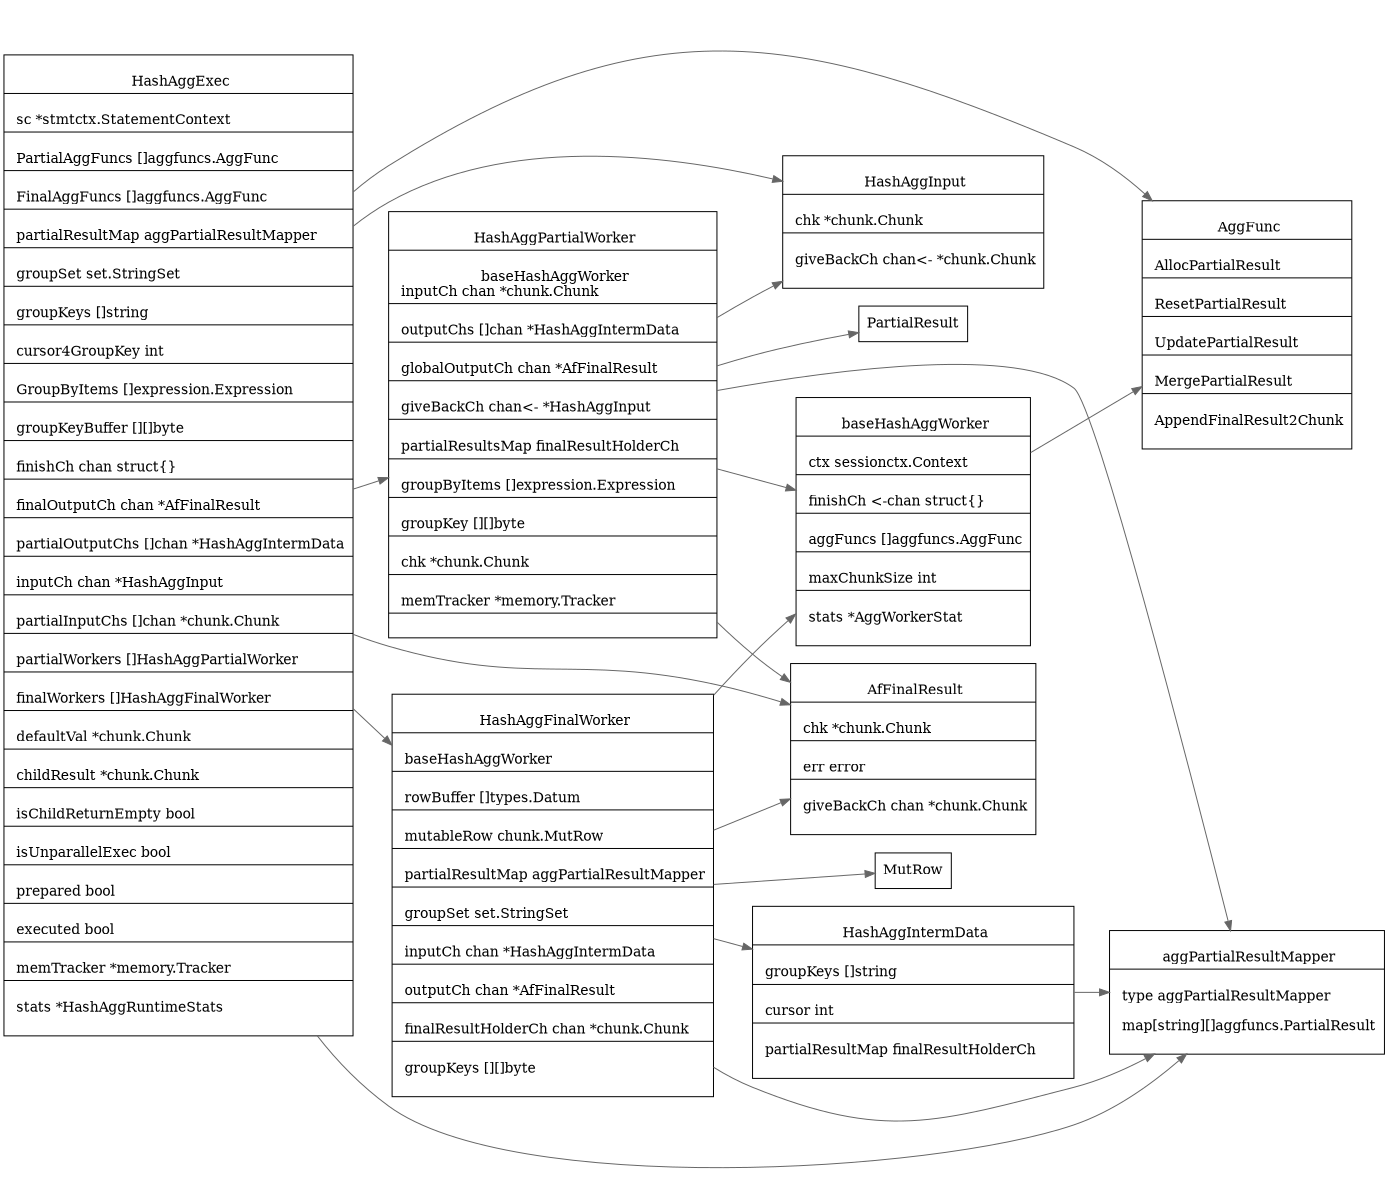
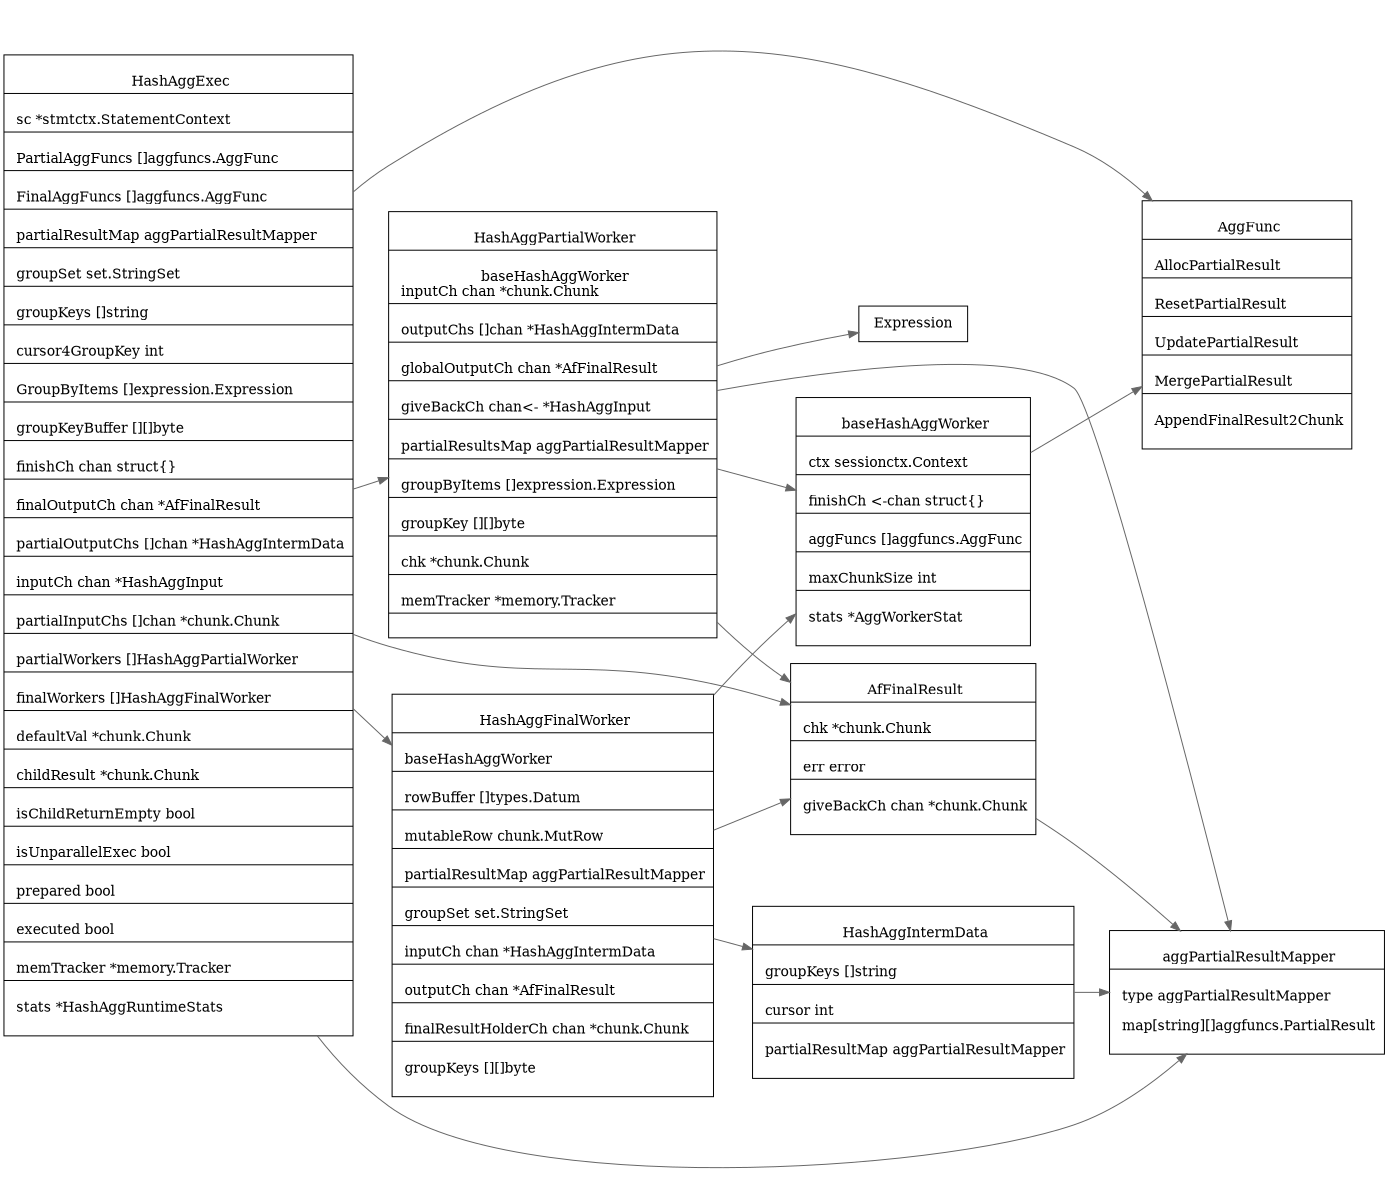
node "HashAggInput": removed
node "PartialResult": label "PartialResult" -> "Expression"
node "HashAggPartialWorker": text "partialResultsMap finalResultHolderCh" -> "partialResultsMap aggPartialResultMapper"
node "MutRow": removed
node "HashAggIntermData": text "partialResultMap finalResultHolderCh" -> "partialResultMap aggPartialResultMapper"
edge "HashAggFinalWorker" -> "aggPartialResultMapper": now "AfFinalResult" -> "aggPartialResultMapper"
